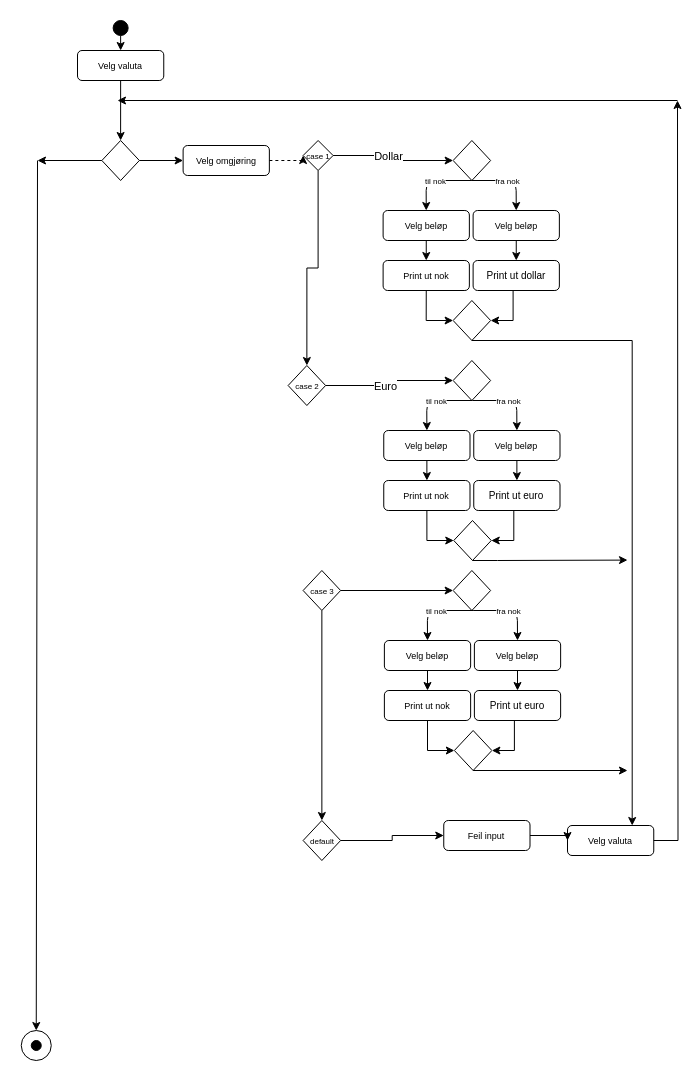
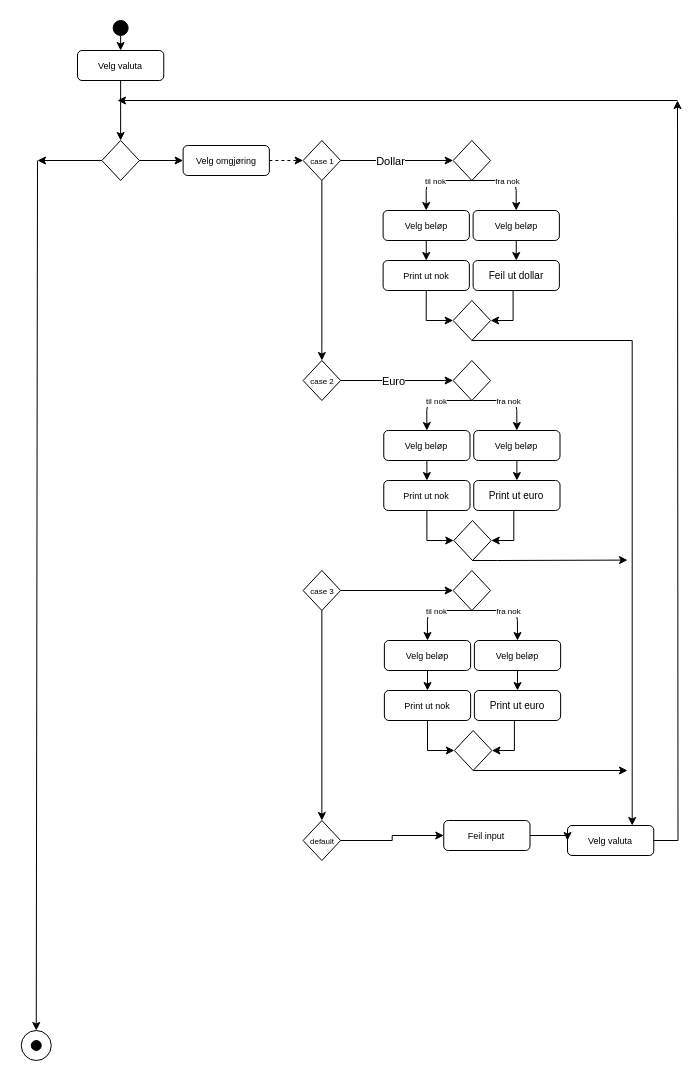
node "case 1": size 30x30 -> 38x40
node "Print ut dollar": label "Print ut dollar" -> "Feil ut dollar"
node "case 2": moved (307, 386) -> (322, 381)
